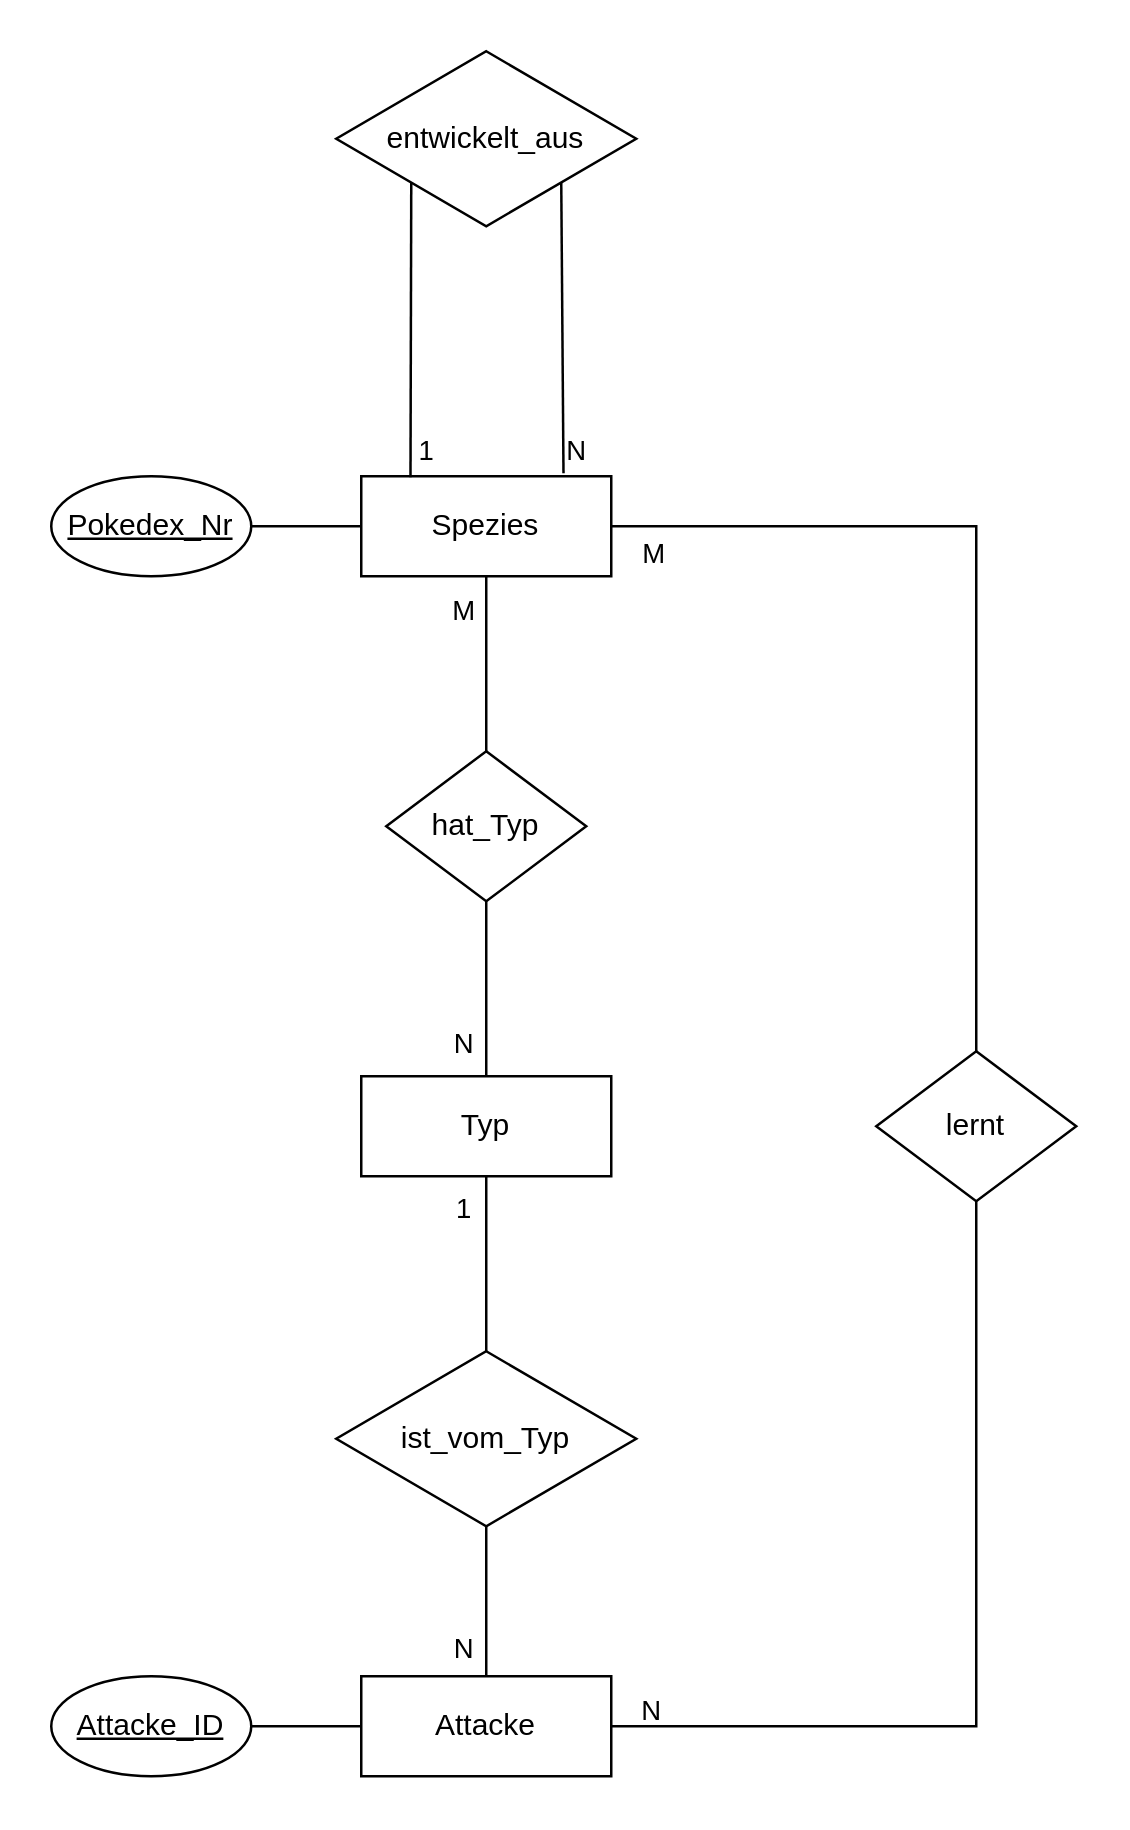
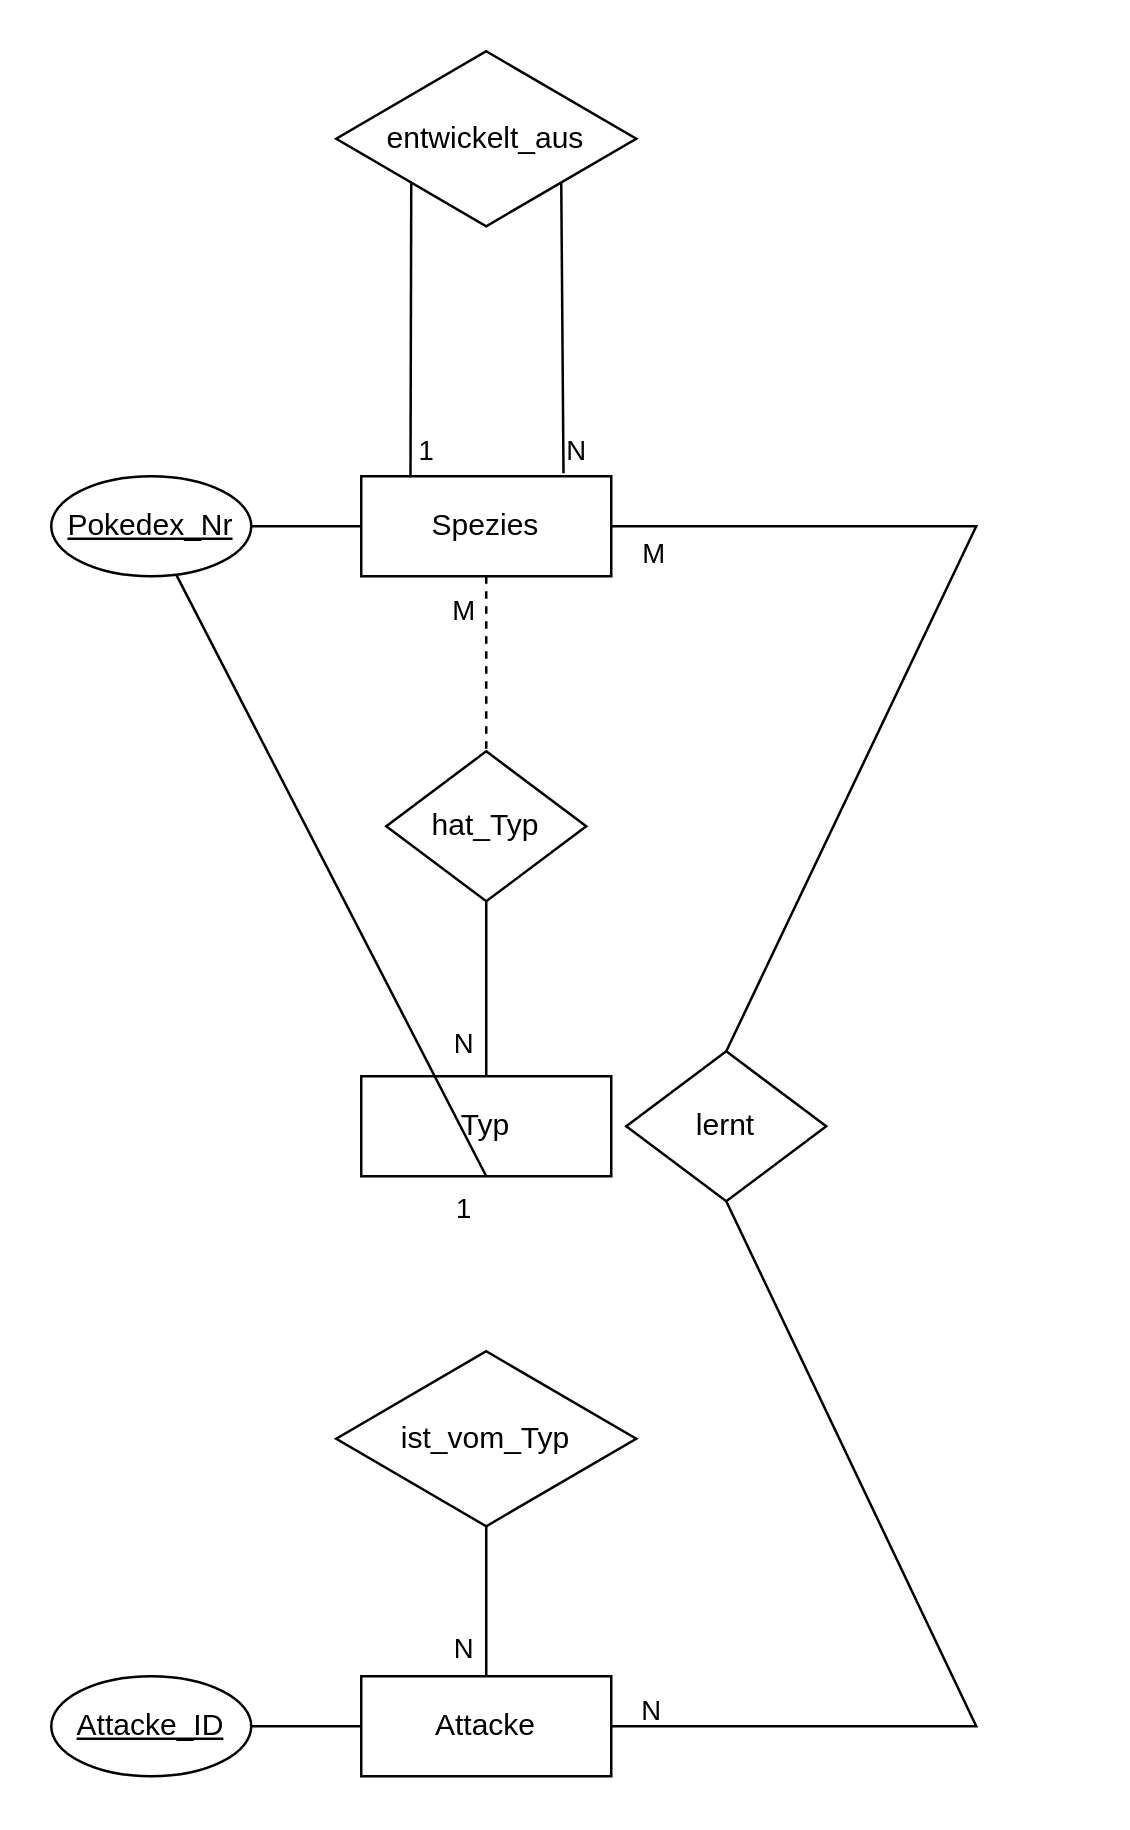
edge "Spezies" -- "hat_Typ": style solid -> dashed
node "lernt": moved (976, 1126) -> (726, 1126)
edge "Typ" -- "ist_vom_Typ": now "Typ" -- "Pokedex_Nr"
